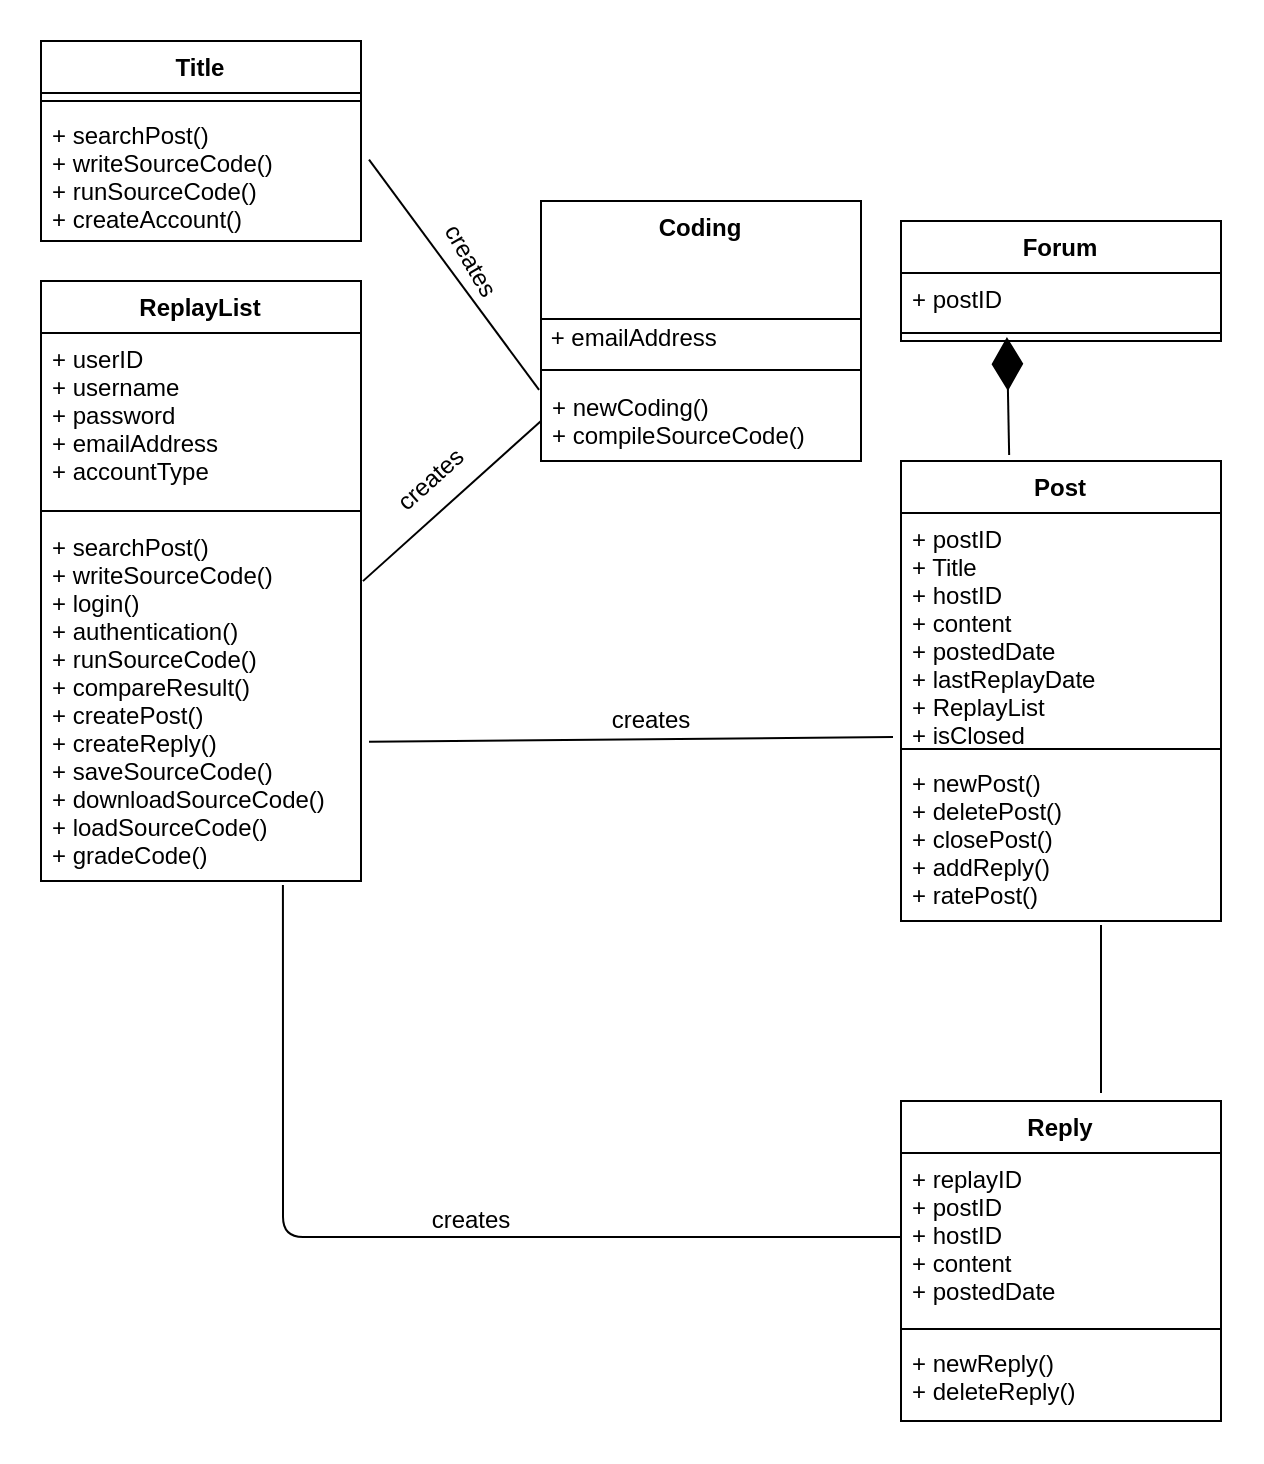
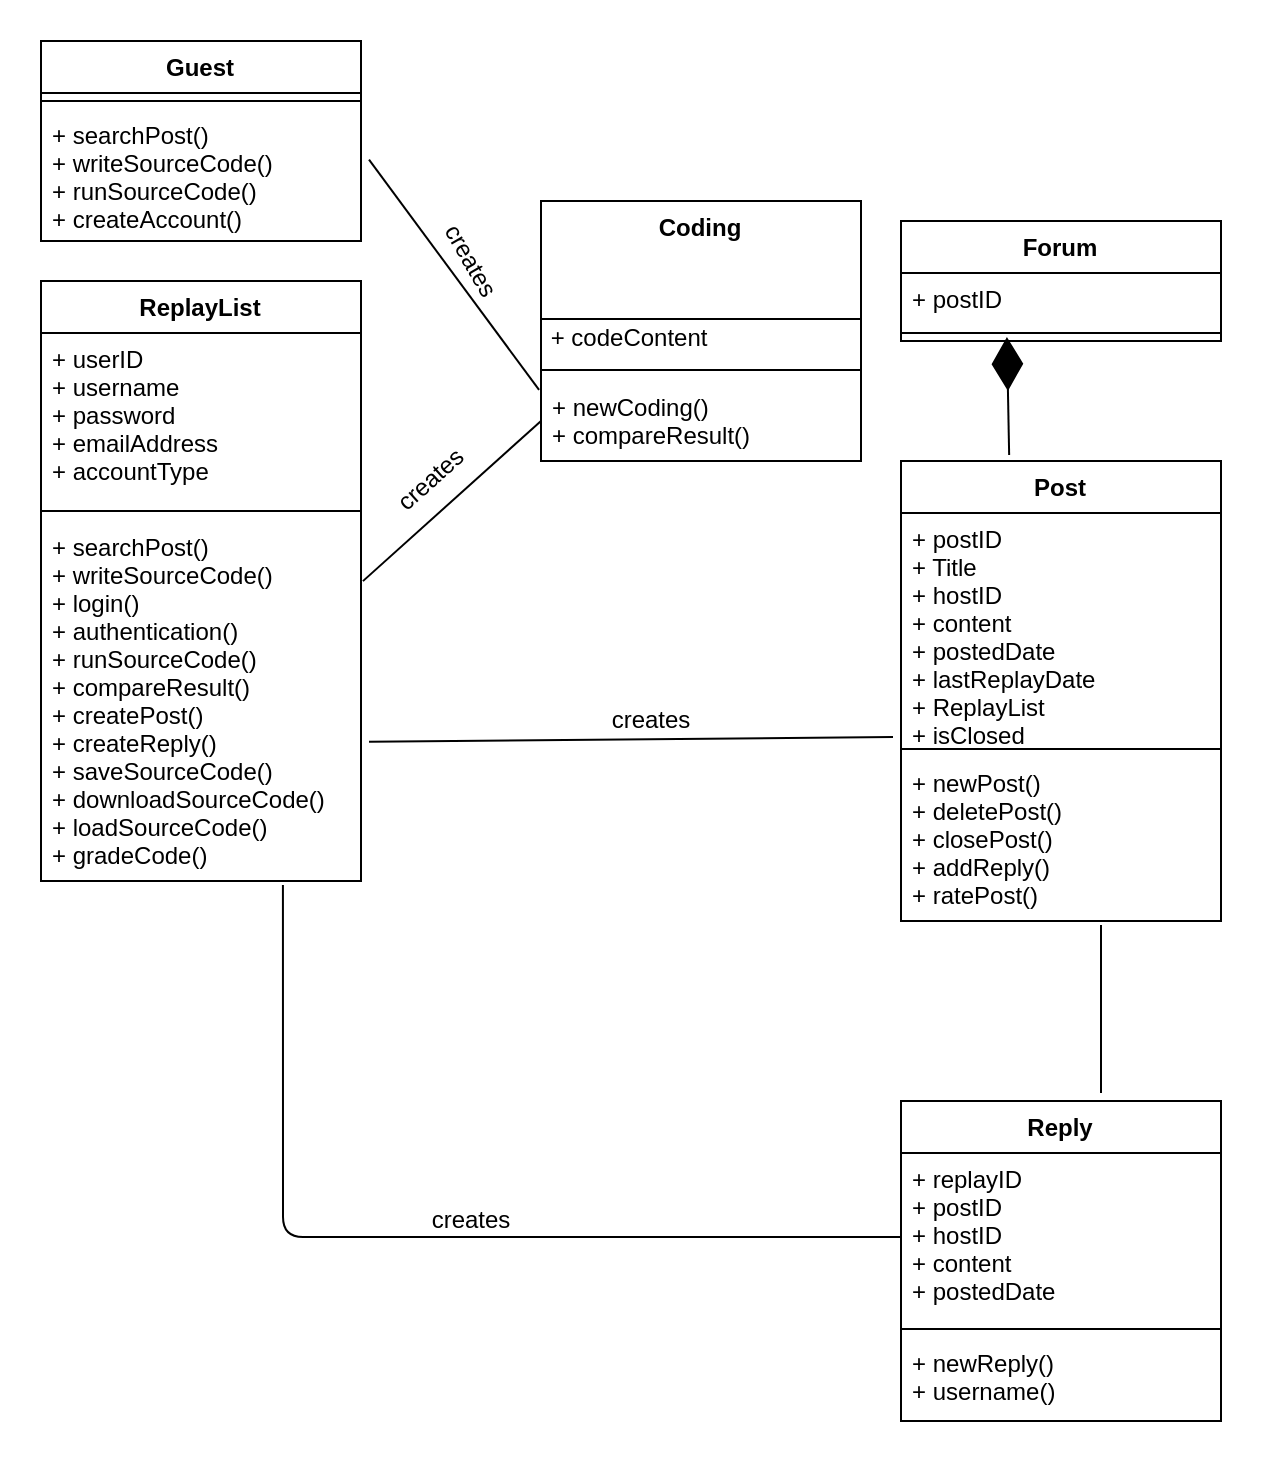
node "Title": label "Title" -> "Guest"
node "+ emailAddress": label "+ emailAddress" -> "+ codeContent"
node "+ newCoding() + compileSourceCode()": label "+ newCoding() + compileSourceCode()" -> "+ newCoding() + compareResult()"
node "+ newReply() + deleteReply()": label "+ newReply() + deleteReply()" -> "+ newReply() + username()"
